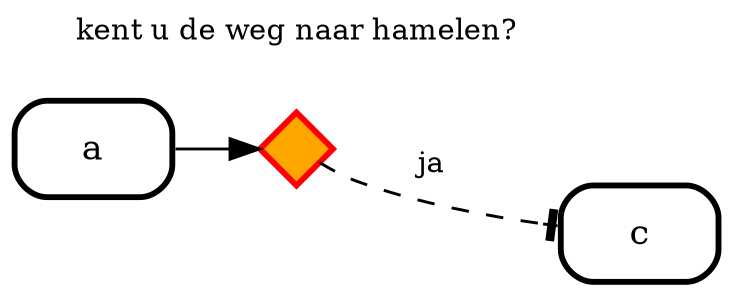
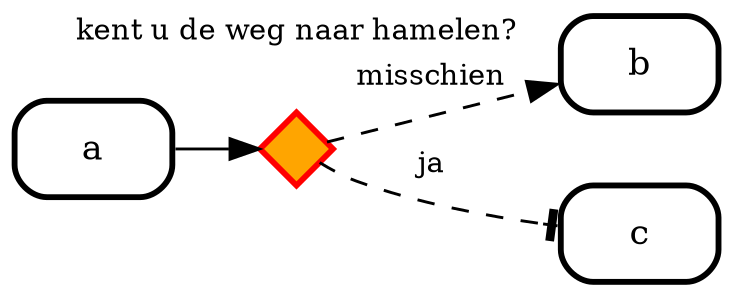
node "b": added
